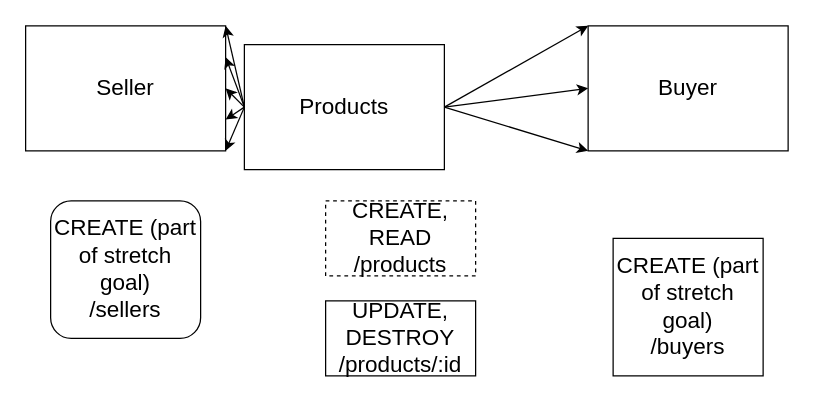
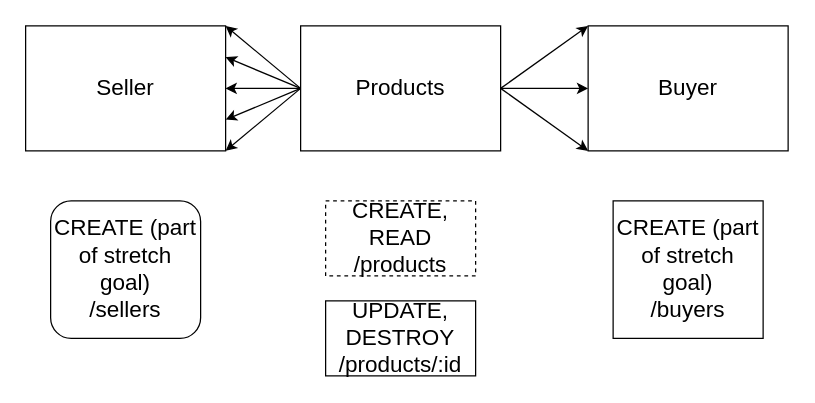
node "Products": moved (344, 107) -> (401, 88)
node "CREATE (part of stretch goal) /buyers": moved (688, 307) -> (688, 269)
